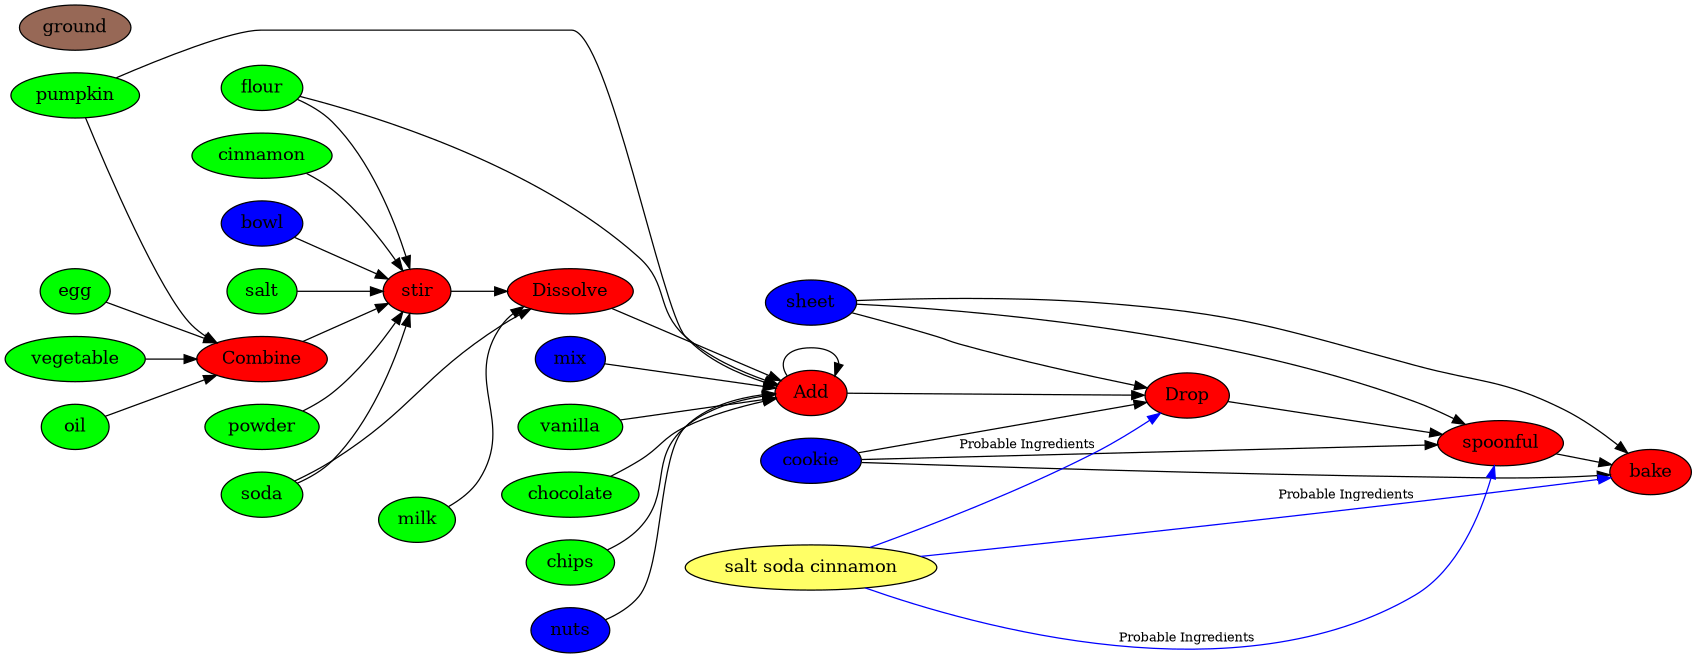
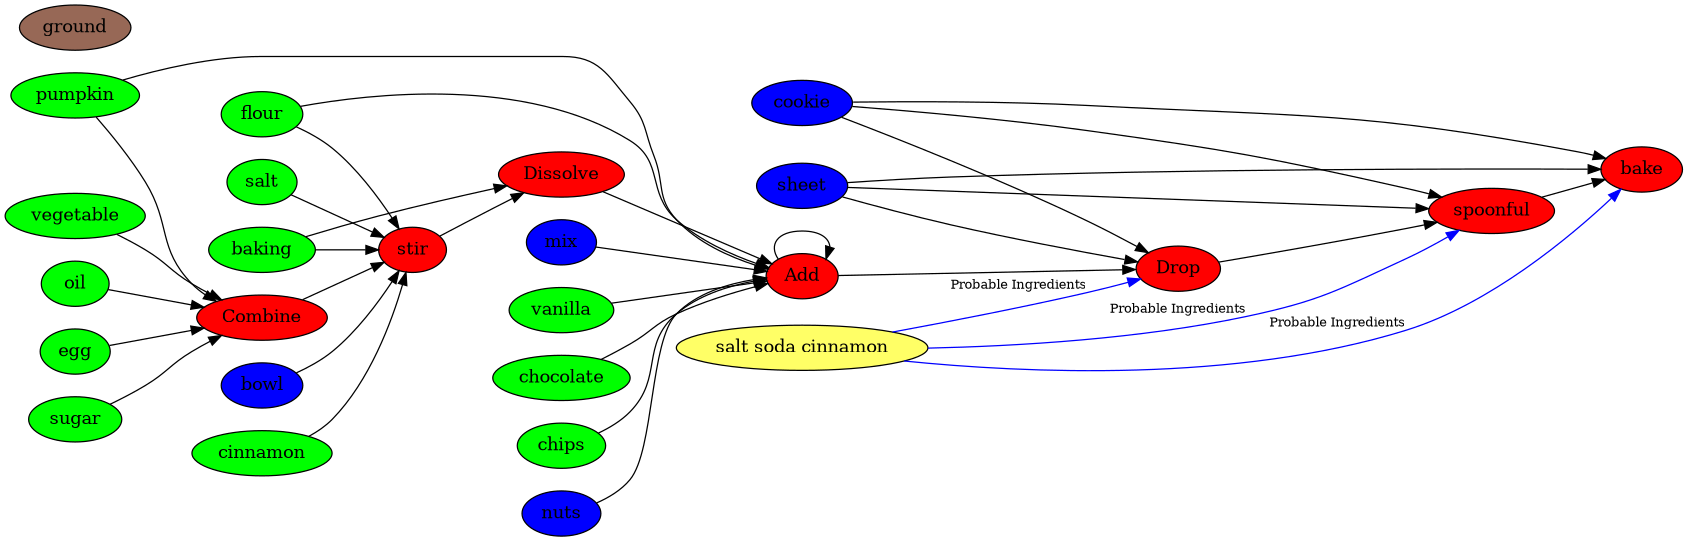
node "sugar": added
node "powder": removed
node "soda": label "soda" -> "baking"
node "milk": removed
